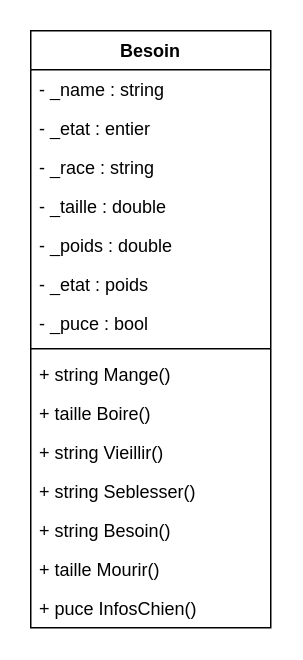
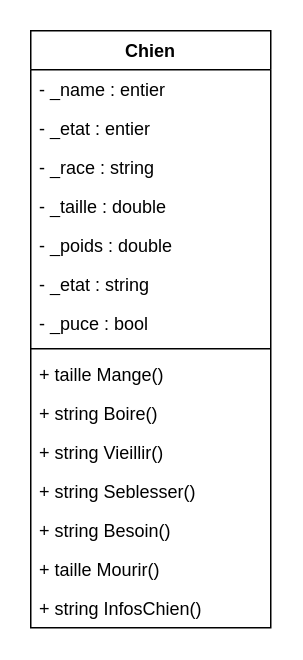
node "Besoin": label "Besoin" -> "Chien"
node "- _name : string": label "- _name : string" -> "- _name : entier"
node "- _etat : poids": label "- _etat : poids" -> "- _etat : string"
node "+ string Mange()": label "+ string Mange()" -> "+ taille Mange()"
node "+ taille Boire()": label "+ taille Boire()" -> "+ string Boire()"
node "+ puce InfosChien()": label "+ puce InfosChien()" -> "+ string InfosChien()"
